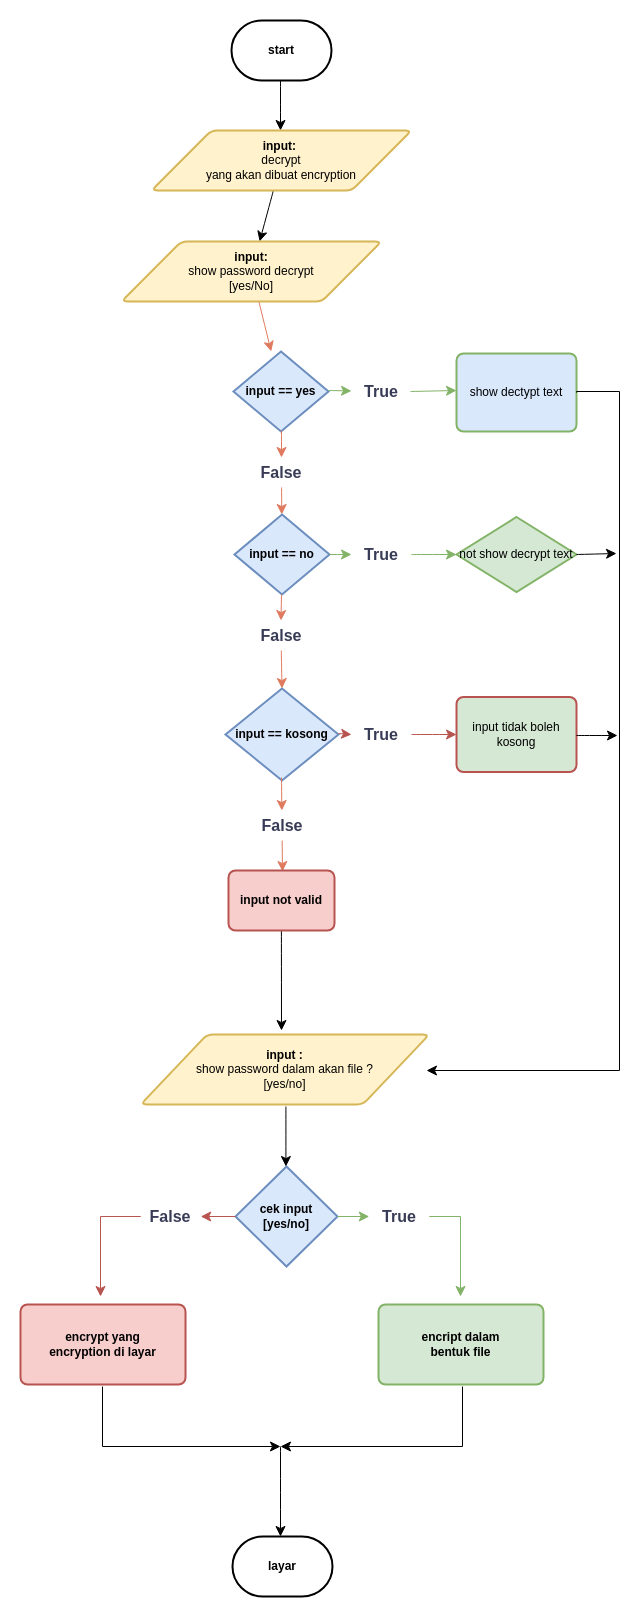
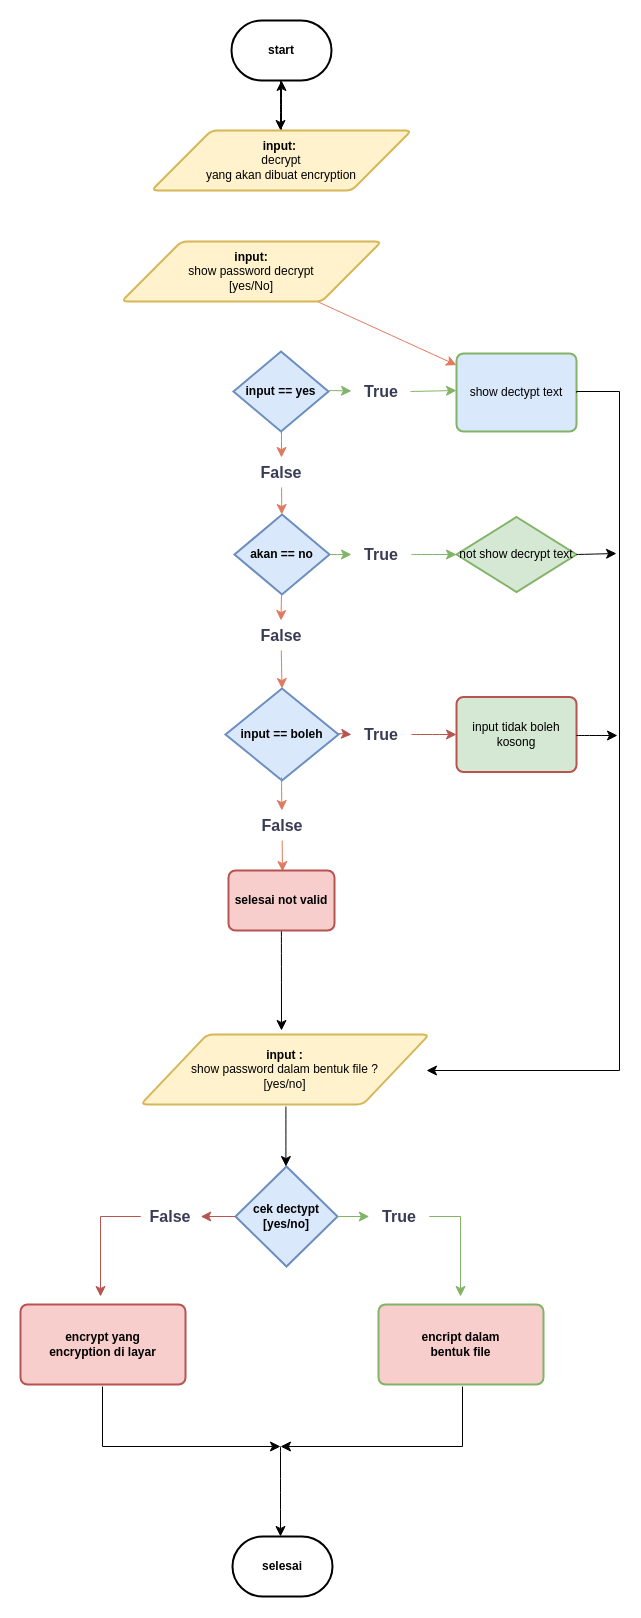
edge "input: decrypt yang akan dibuat encryption" -> "input: show password decrypt [yes/No]": now "input: decrypt yang akan dibuat encryption" -> "start"
edge "input: show password decrypt [yes/No]" -> "input == yes": now "input: show password decrypt [yes/No]" -> "show dectypt text"
node "input == no": label "input == no" -> "akan == no"
node "input == kosong": label "input == kosong" -> "input == boleh"
node "input not valid": label "input not valid" -> "selesai not valid"
node "input : show password dalam akan file ? [yes/no]": label "input : show password dalam akan file ? [yes/no]" -> "input : show password dalam bentuk file ? [yes/no]"
node "cek input [yes/no]": label "cek input [yes/no]" -> "cek dectypt [yes/no]"
node "encript dalam bentuk file": fillcolor #d5e8d4 -> #f8cecc
node "layar": label "layar" -> "selesai"
